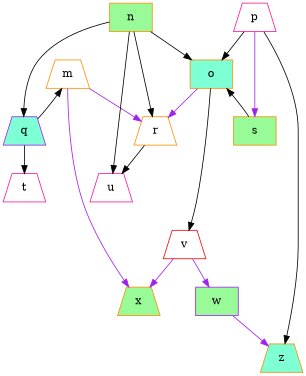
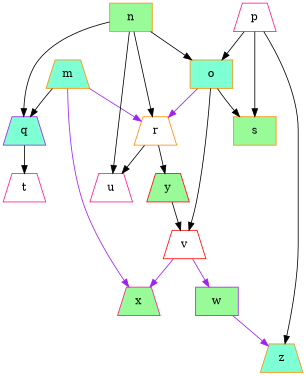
edge "p" -> "s": color purple -> black
node "m": fillcolor white -> aquamarine
edge "s" -> "o": reversed
edge "q" -> "m": reversed
node "y": added
node "x": color darkorange -> deeppink
